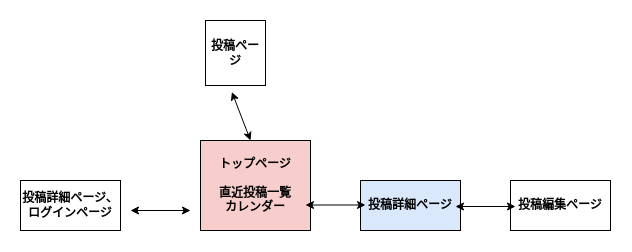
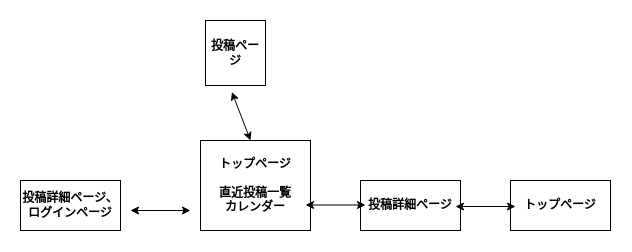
node "トップページ 直近投稿一覧 カレンダー": fillcolor #f8cecc -> #ffffff
node "投稿詳細ページ": fillcolor #dae8fc -> #ffffff
node "投稿編集ページ": label "投稿編集ページ" -> "トップページ"
